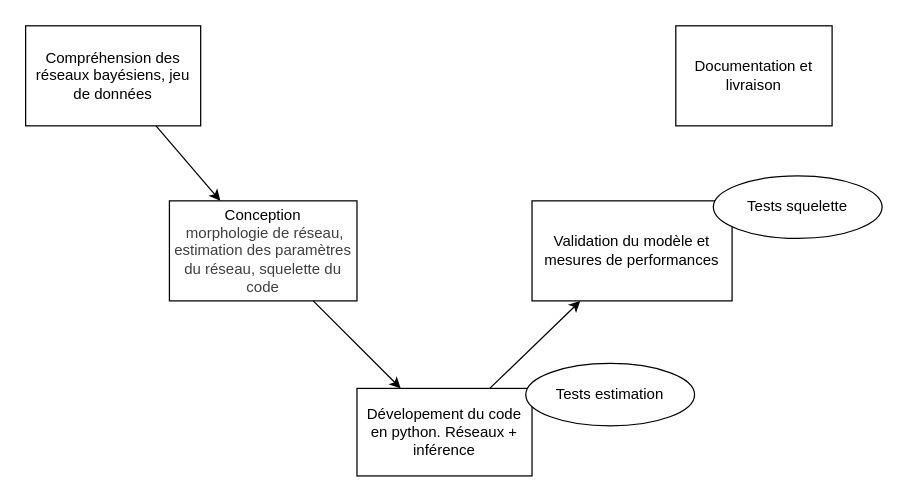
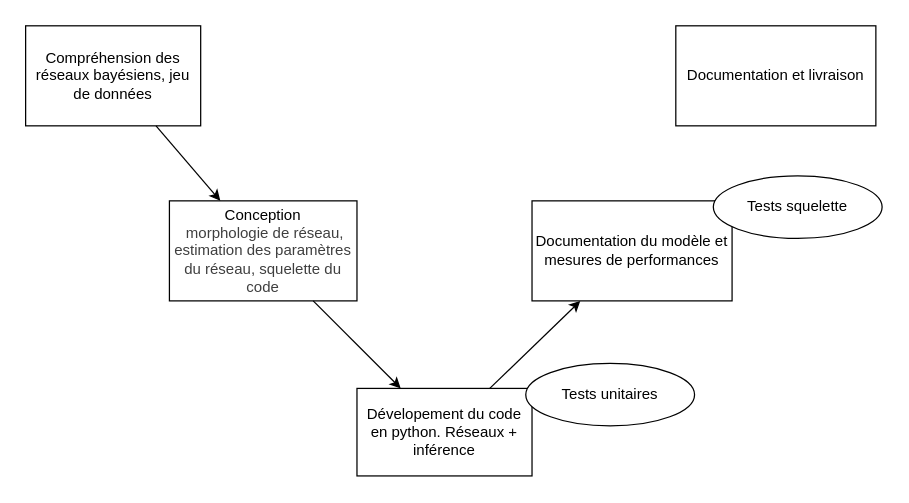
node "Documentation et livraison": size 156x100 -> 200x100
node "Validation du modèle et mesures de performances": label "Validation du modèle et mesures de performances" -> "Documentation du modèle et mesures de performances"
node "Tests estimation": label "Tests estimation" -> "Tests unitaires"
